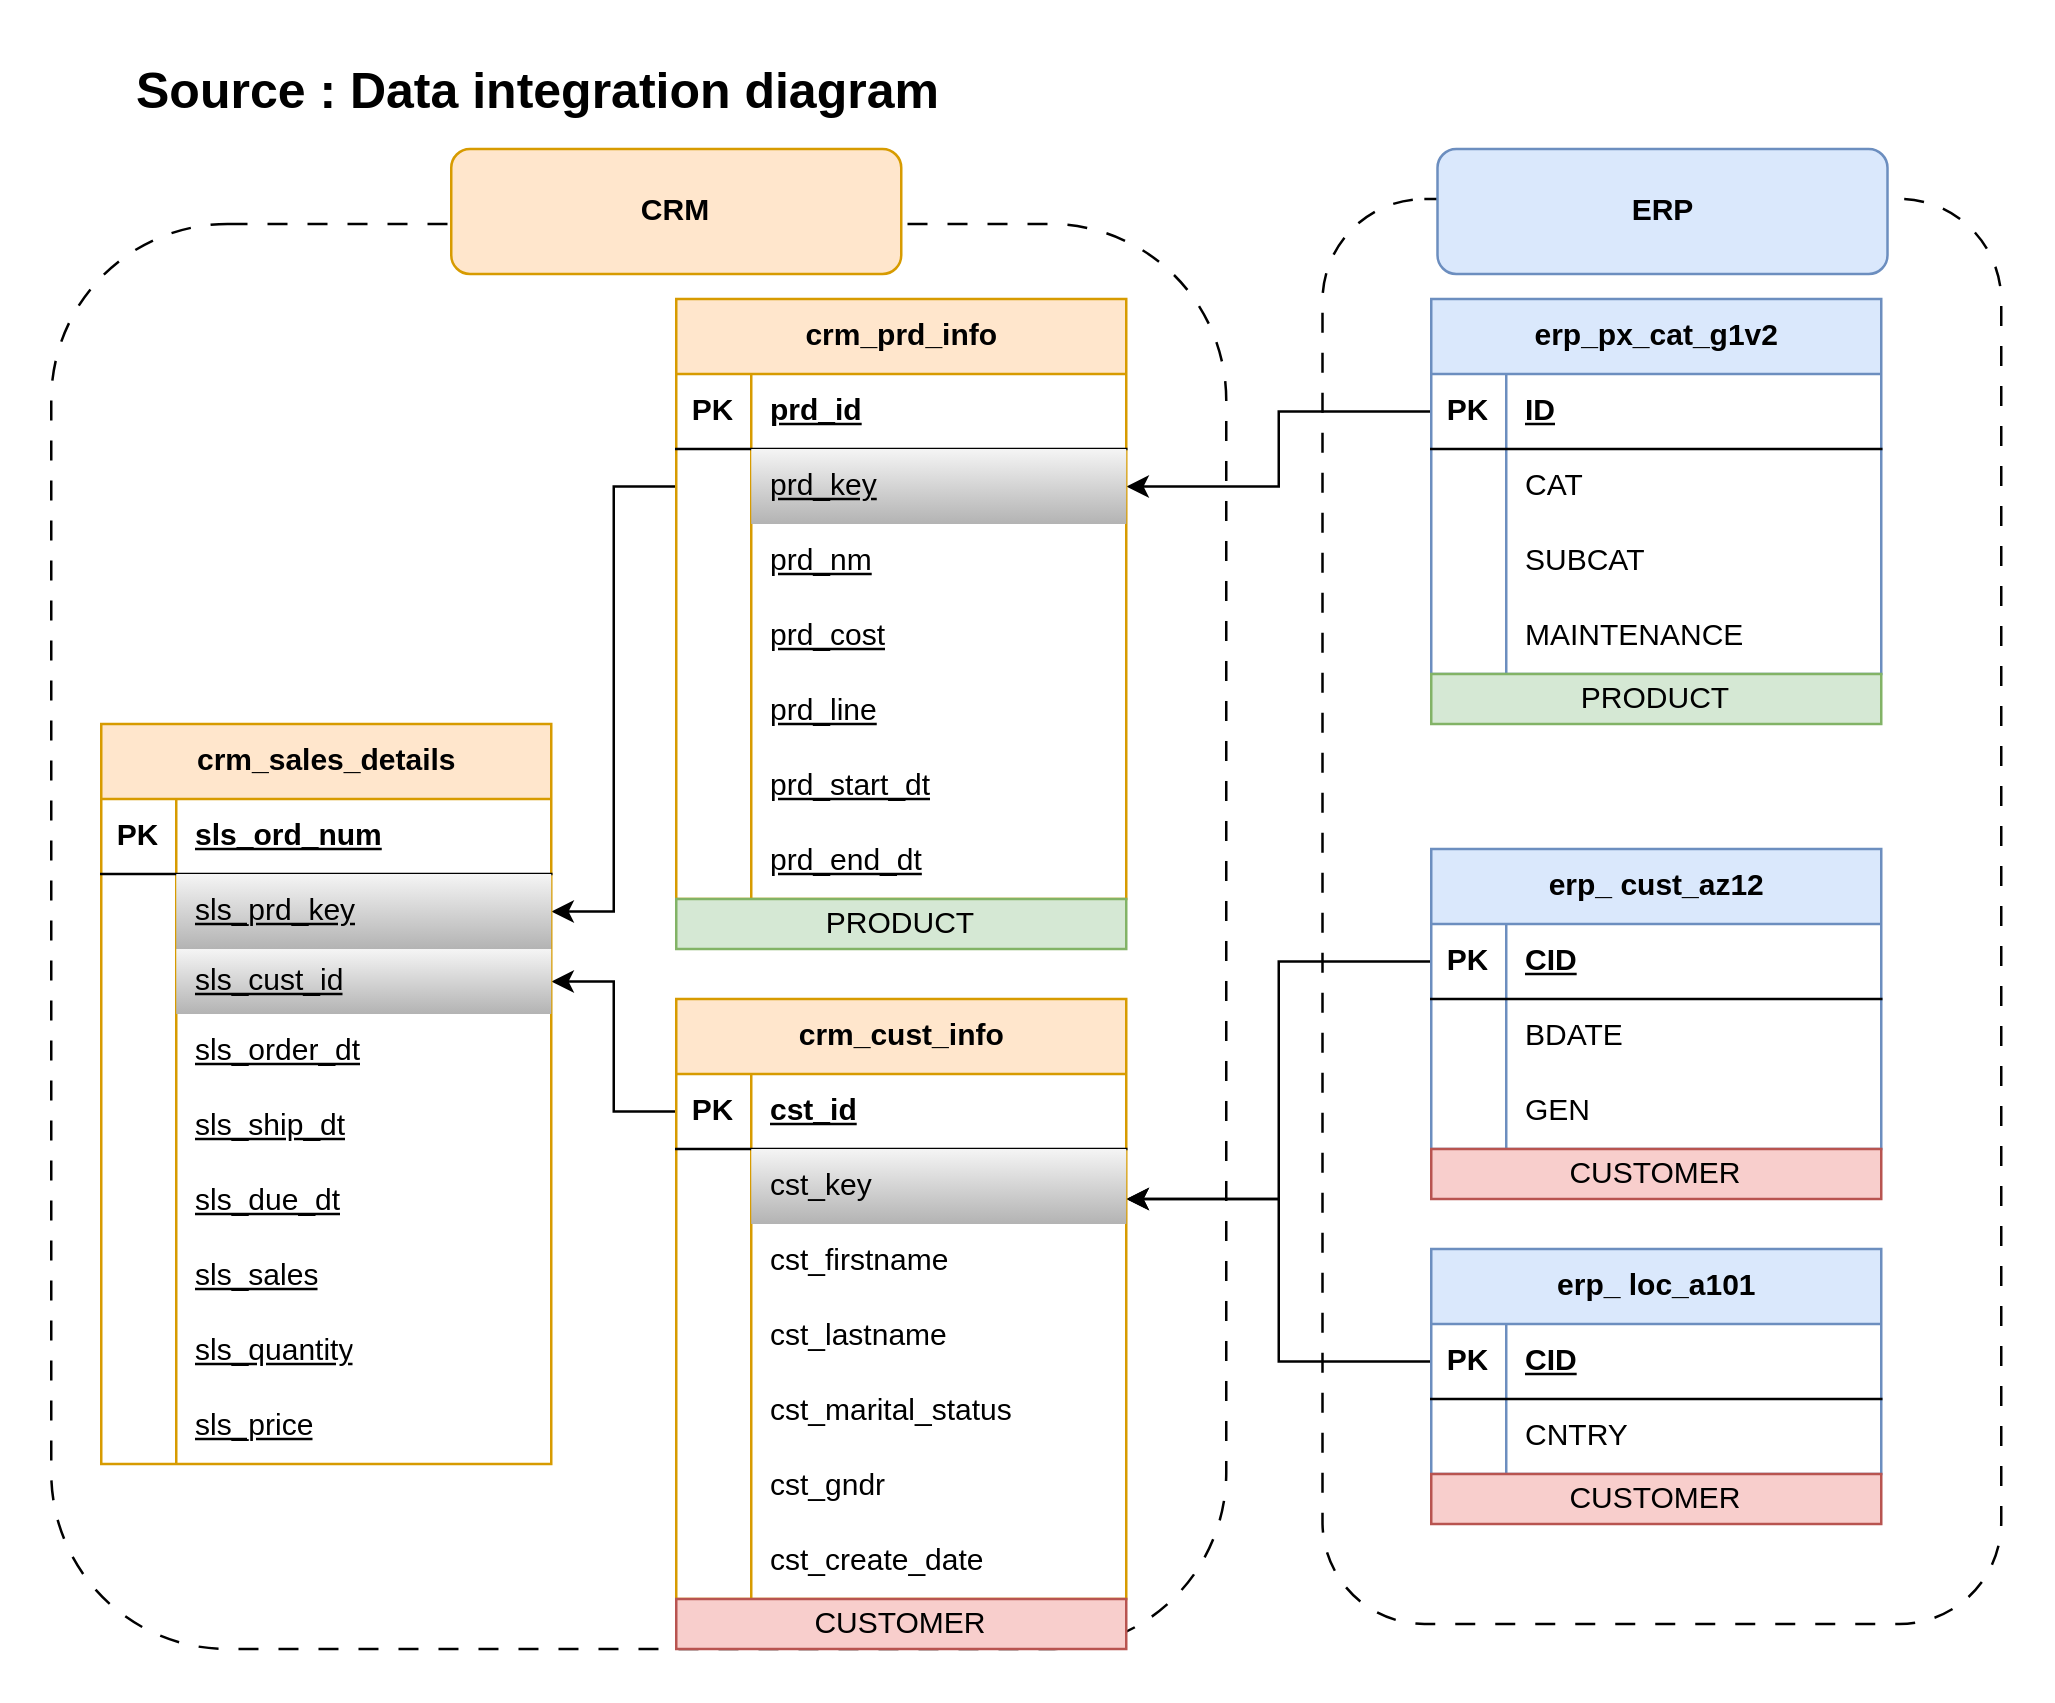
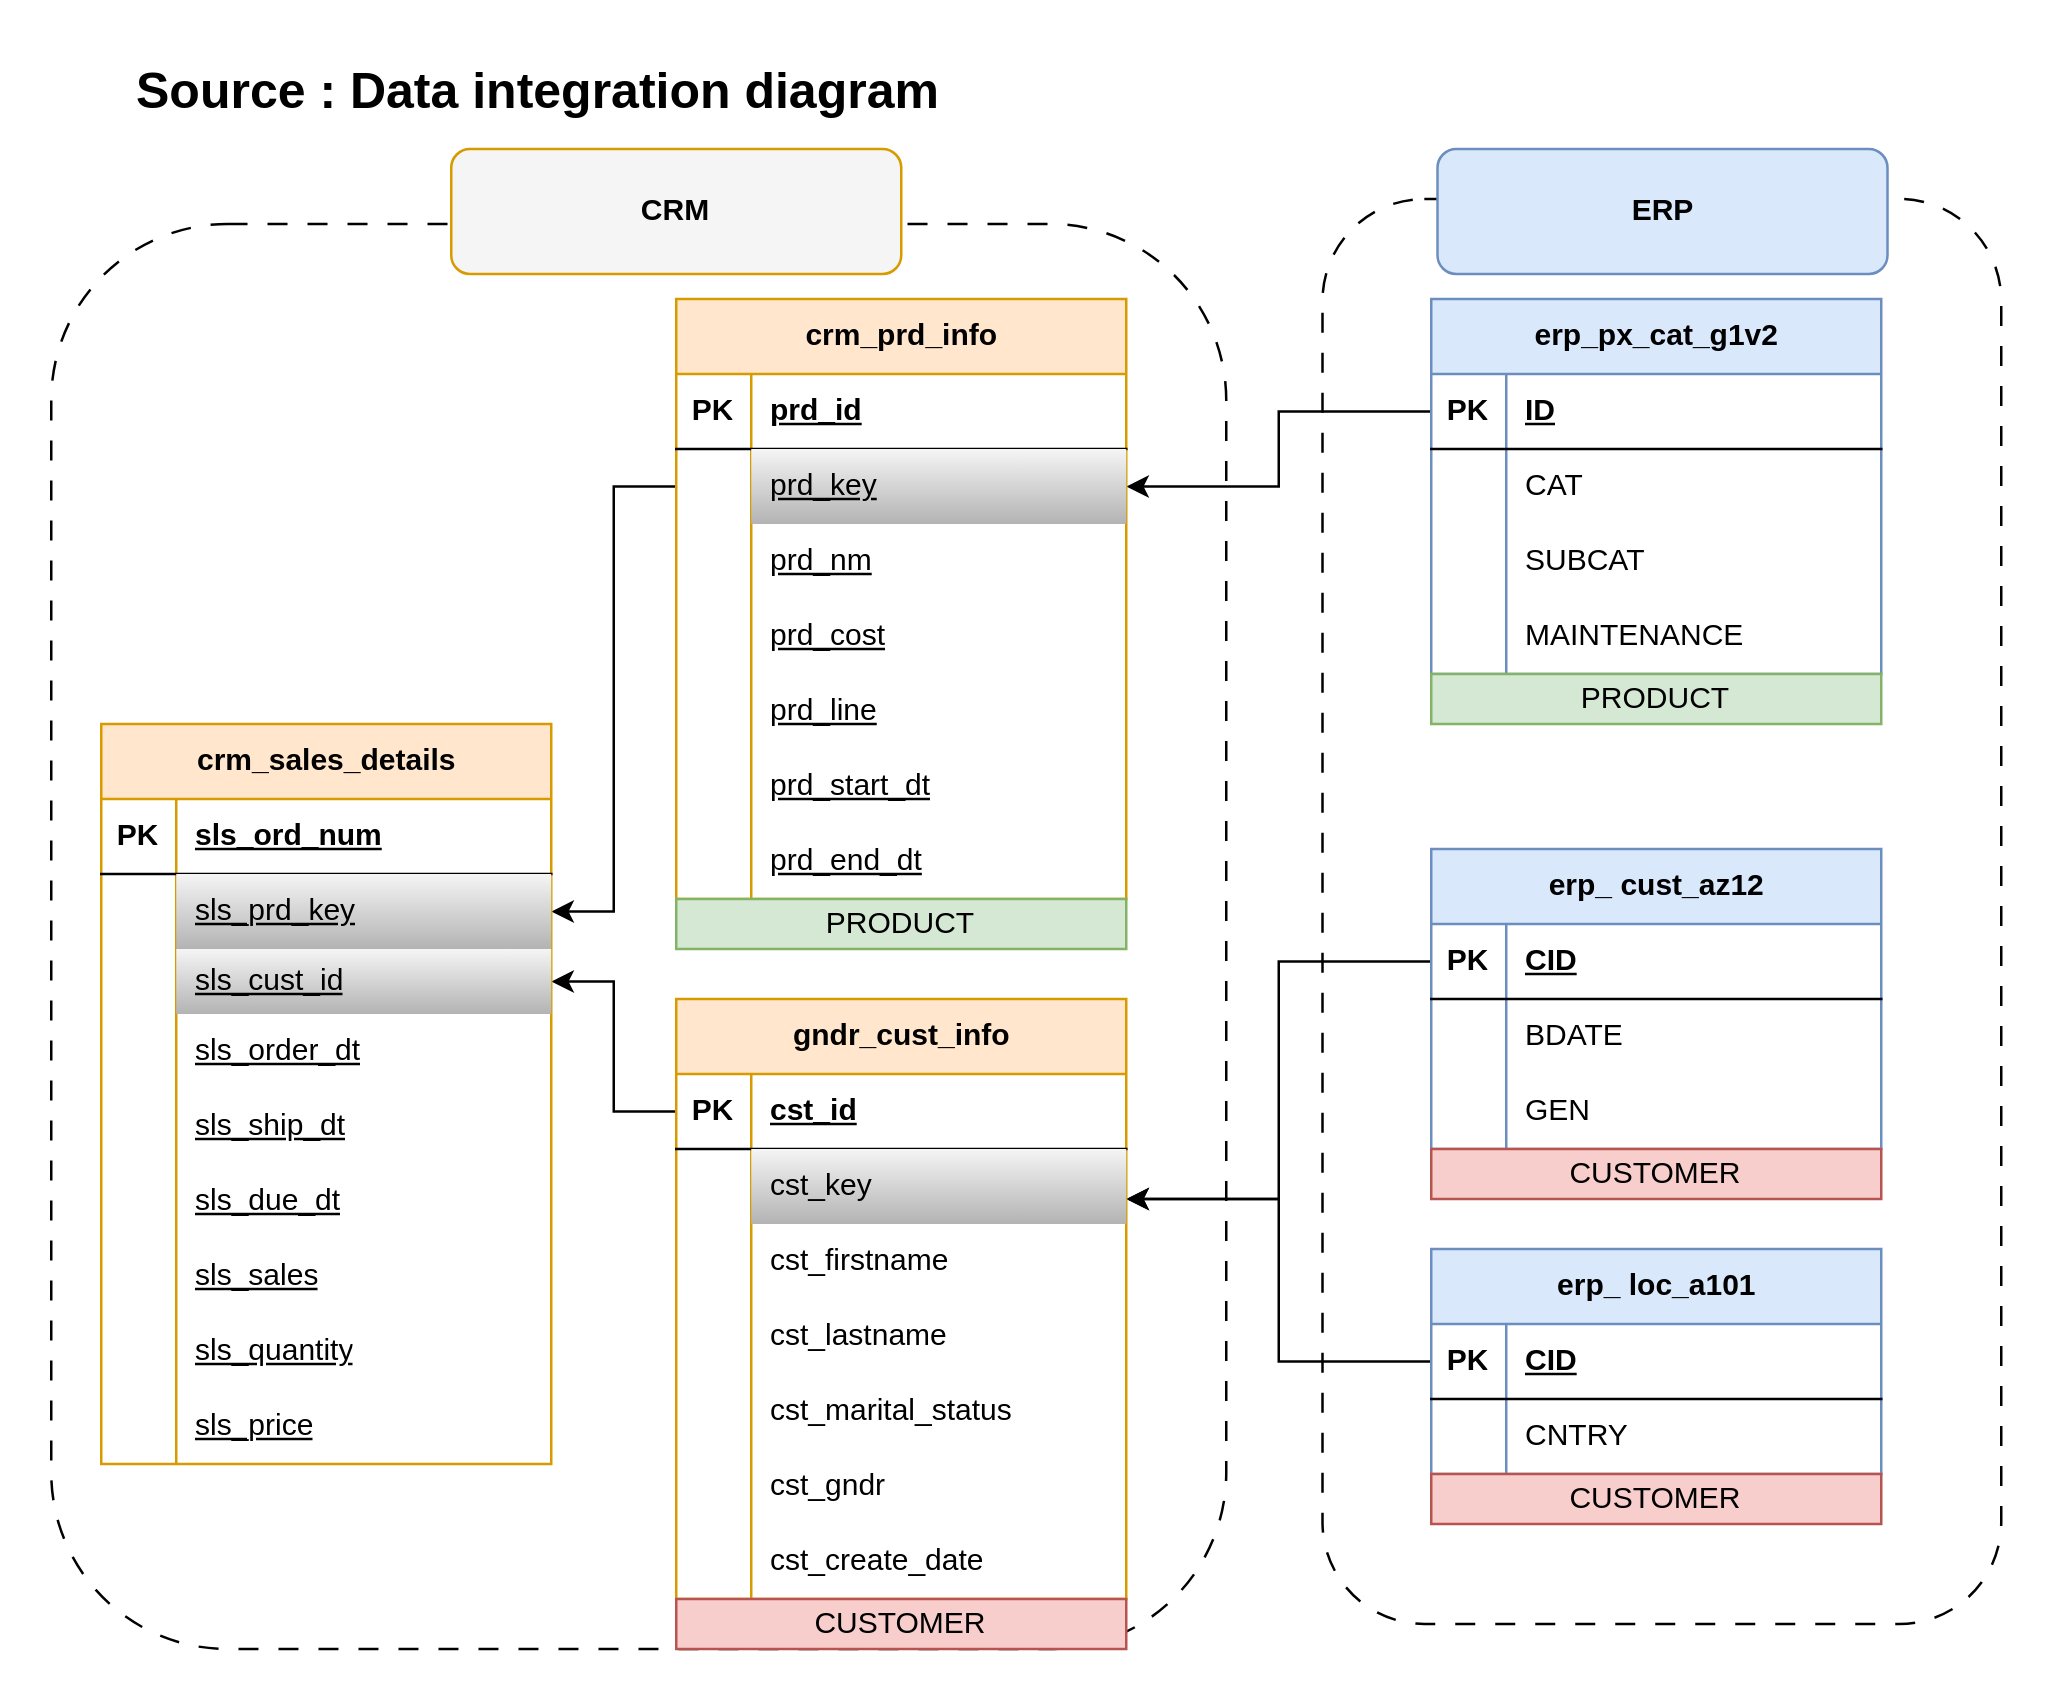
node "CRM": fillcolor #ffe6cc -> #f5f5f5
node "crm_cust_info": label "crm_cust_info" -> "gndr_cust_info"
